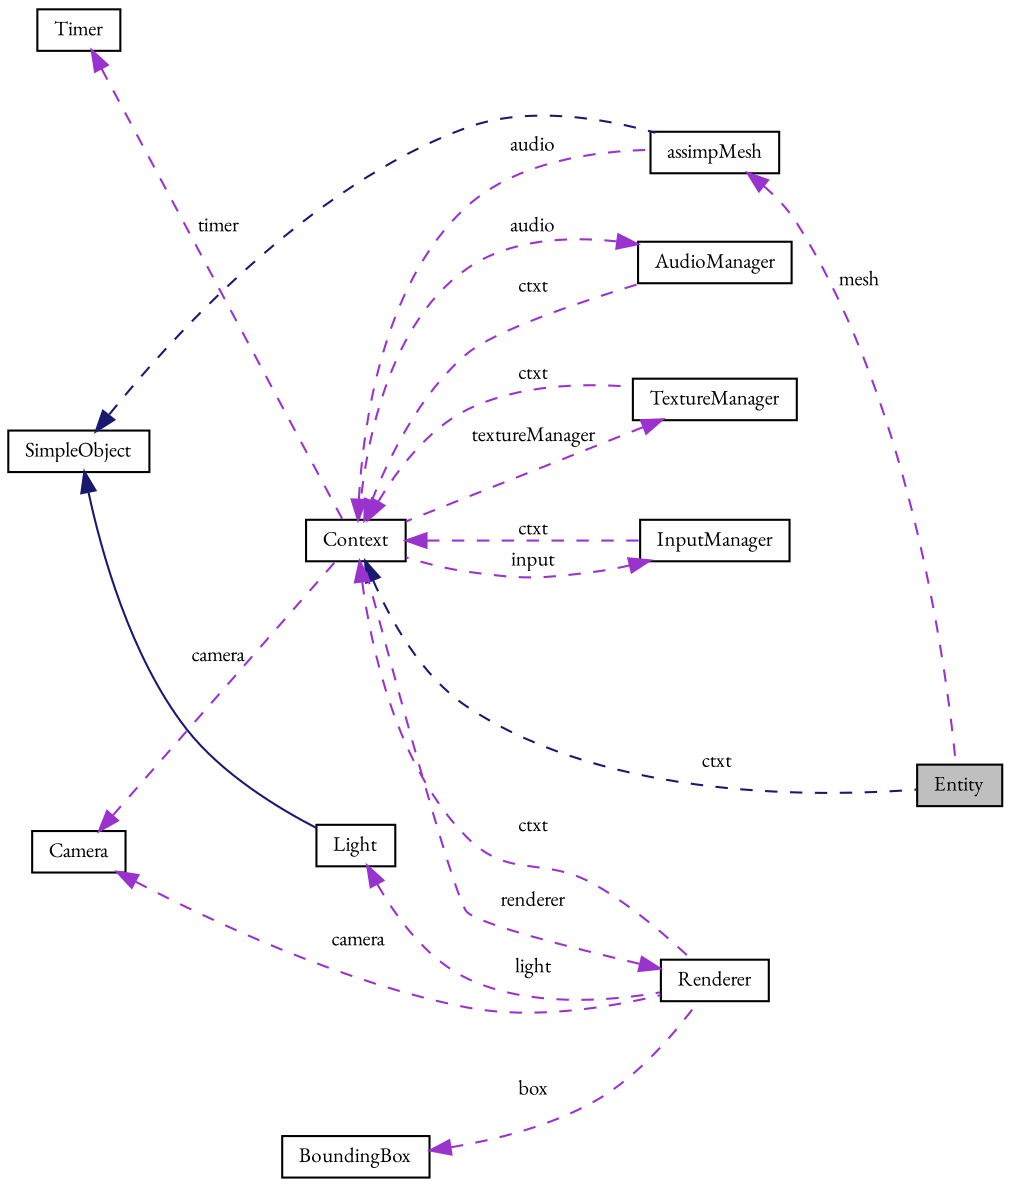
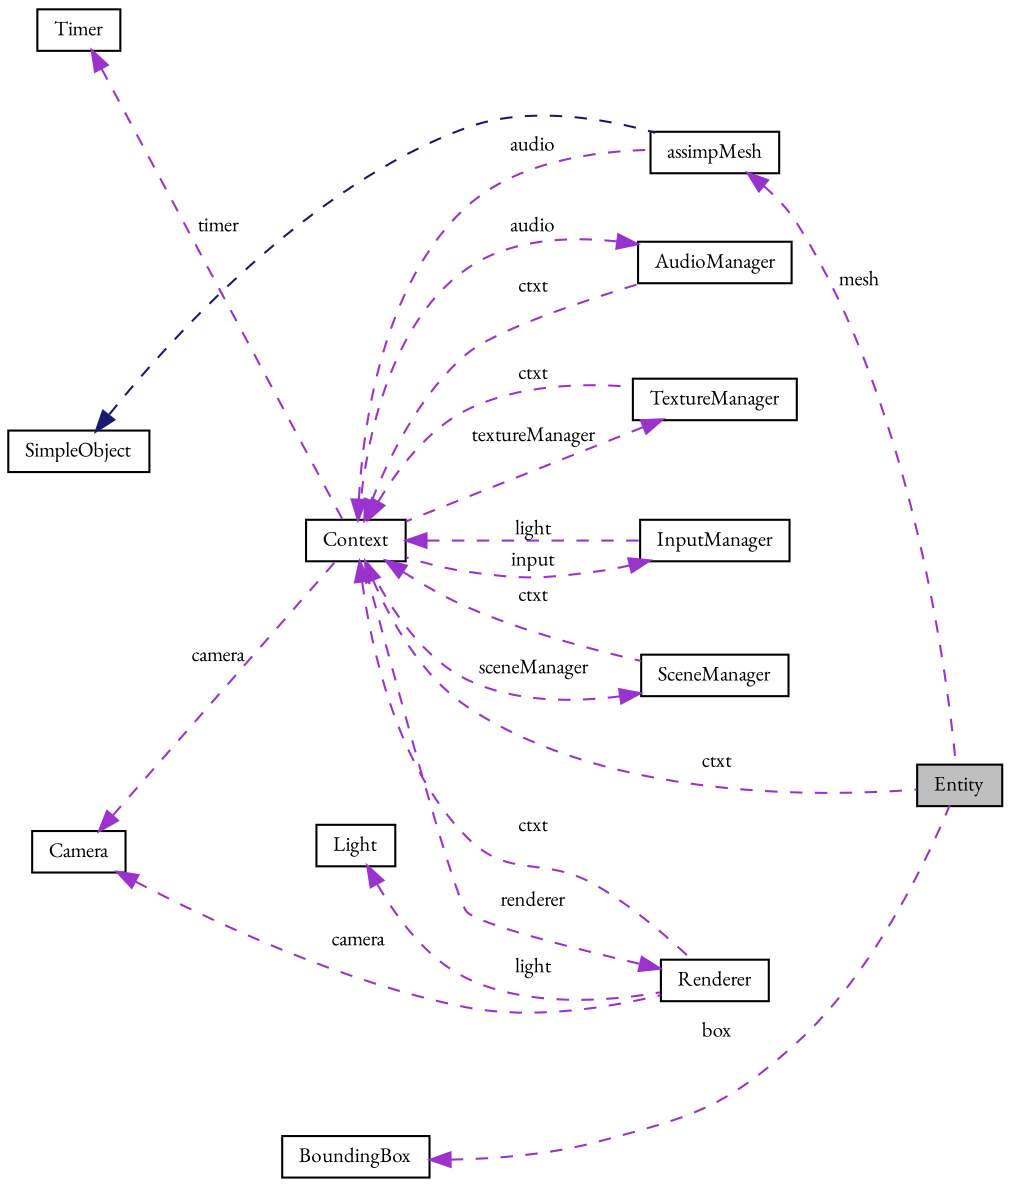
edge "InputManager" -> "Context": label " ctxt" -> " light"
node "SceneManager": added
edge "Light" -> "SimpleObject": removed
edge "Entity" -> "Context": color midnightblue -> darkorchid3
edge "Renderer" -> "BoundingBox": now "Entity" -> "BoundingBox"
